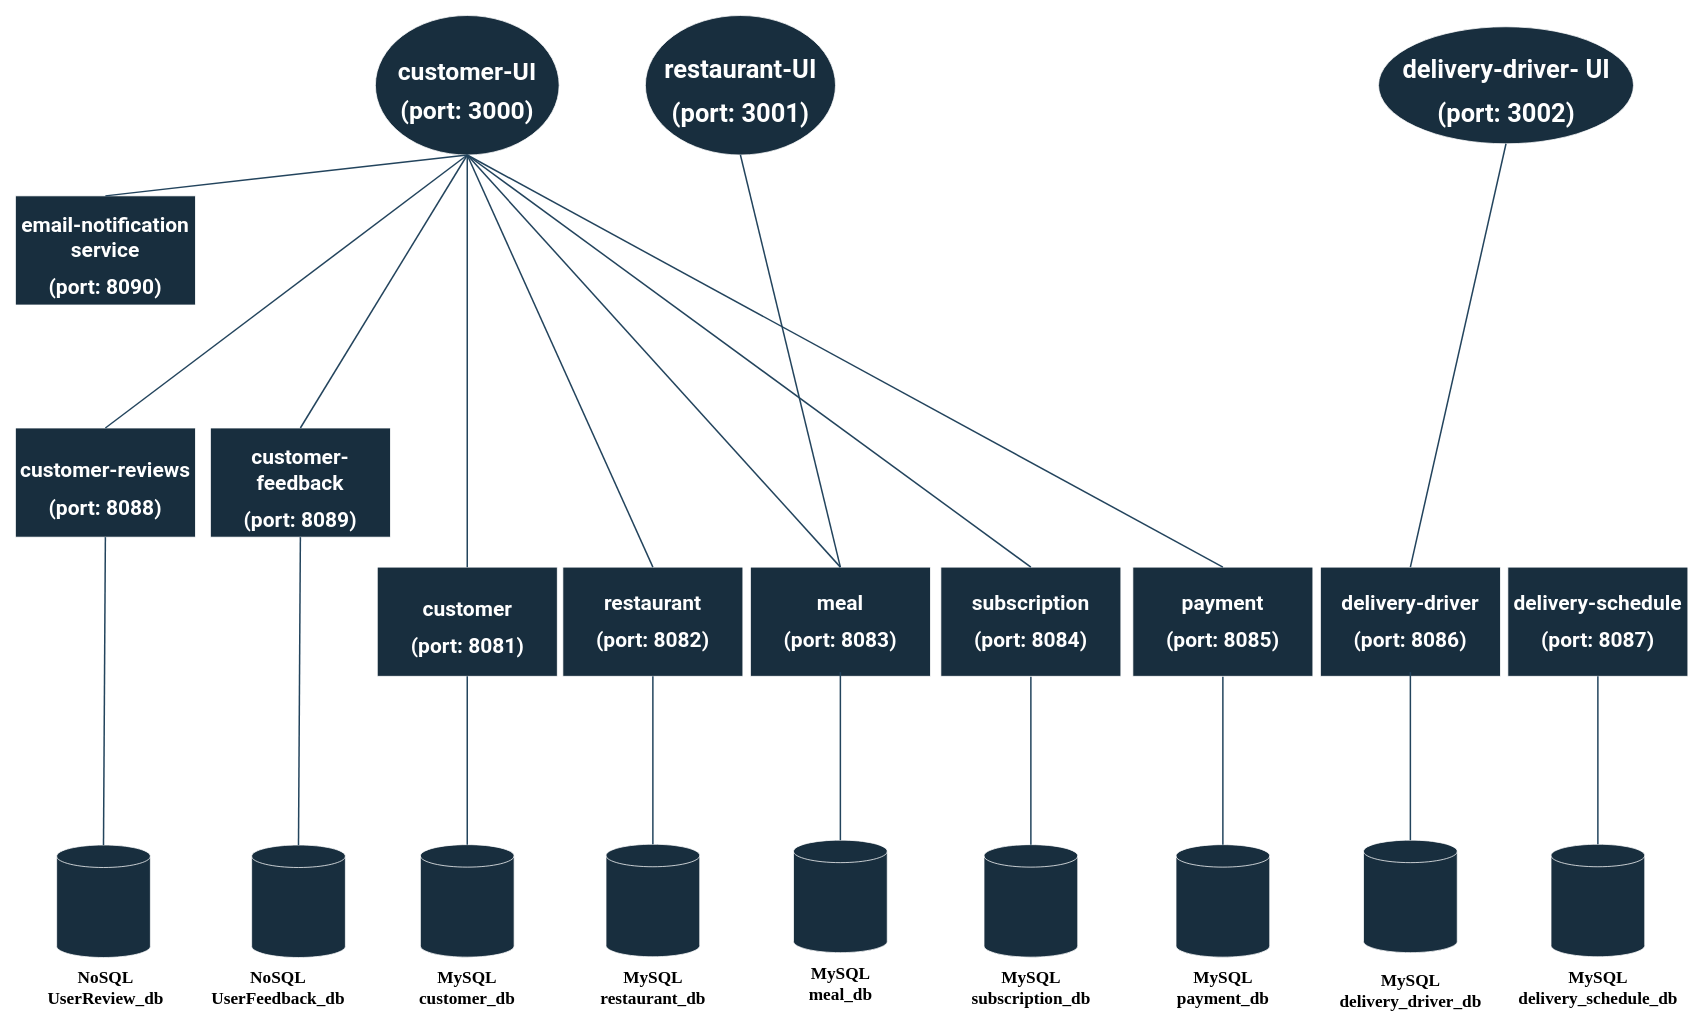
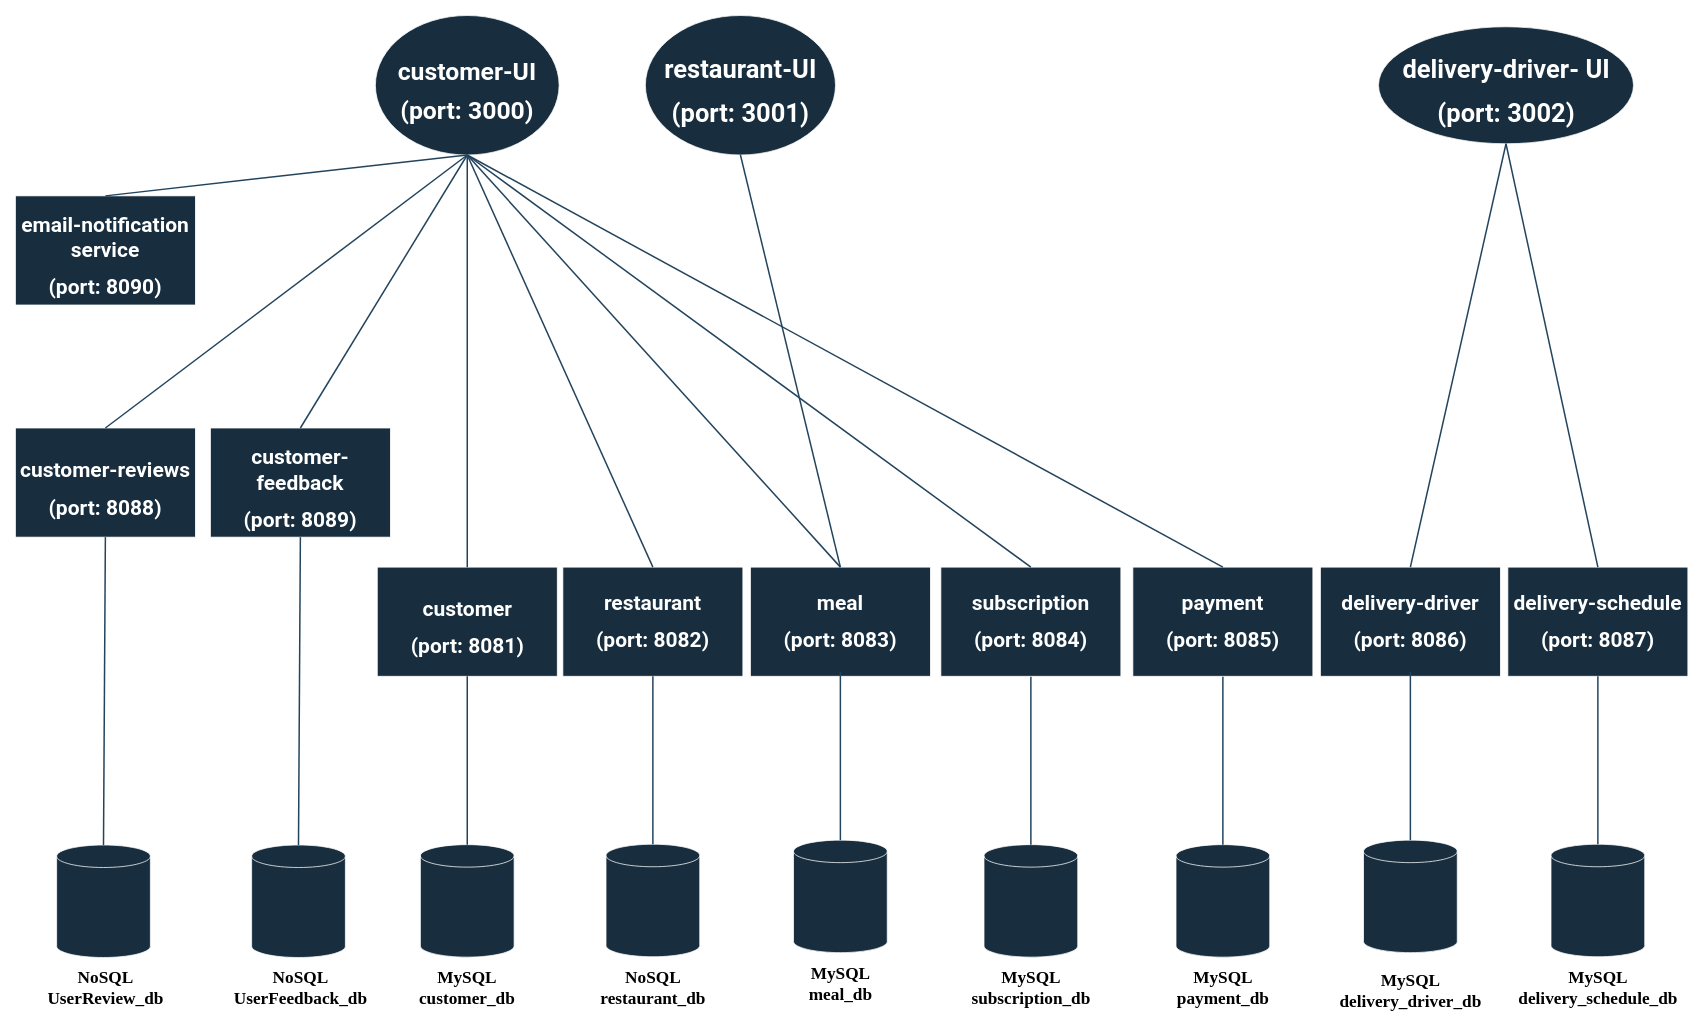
edge "delivery-driver- UI (port: 3002)" -- "delivery-schedule(port: 8087)": added
node "MySQL restaurant_db": label "MySQL restaurant_db" -> "NoSQL restaurant_db"
node "NoSQL UserFeedback_db": moved (278, 988) -> (300, 988)
